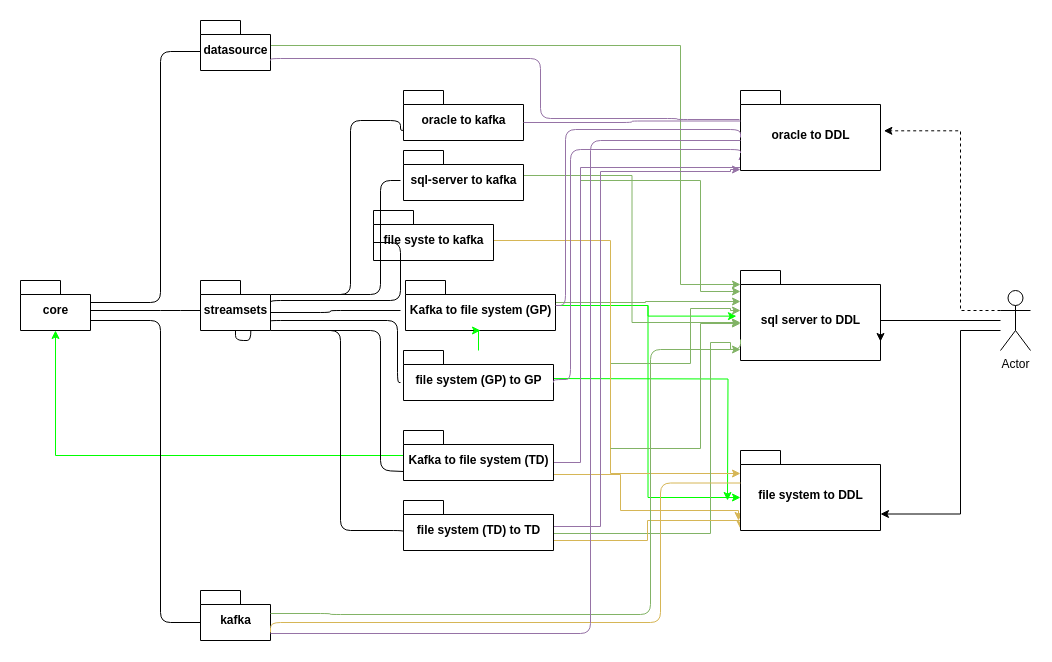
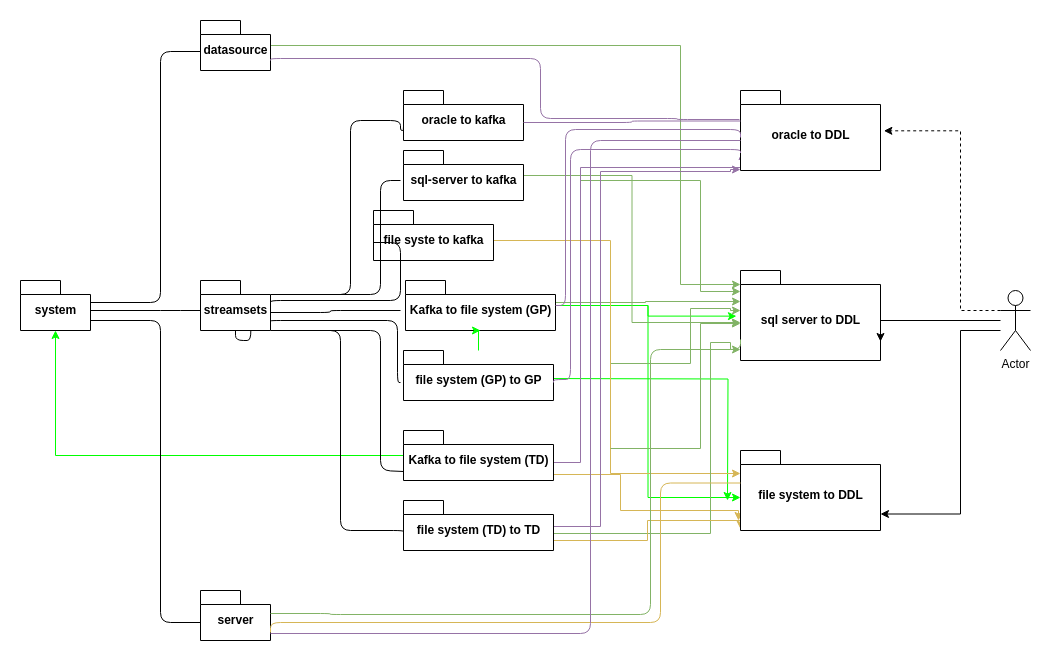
node "core": label "core" -> "system"
node "kafka": label "kafka" -> "server"
